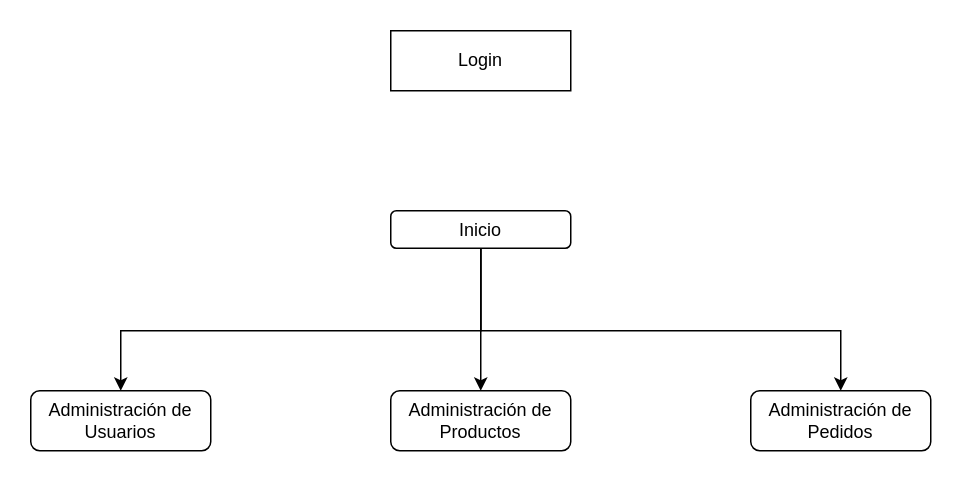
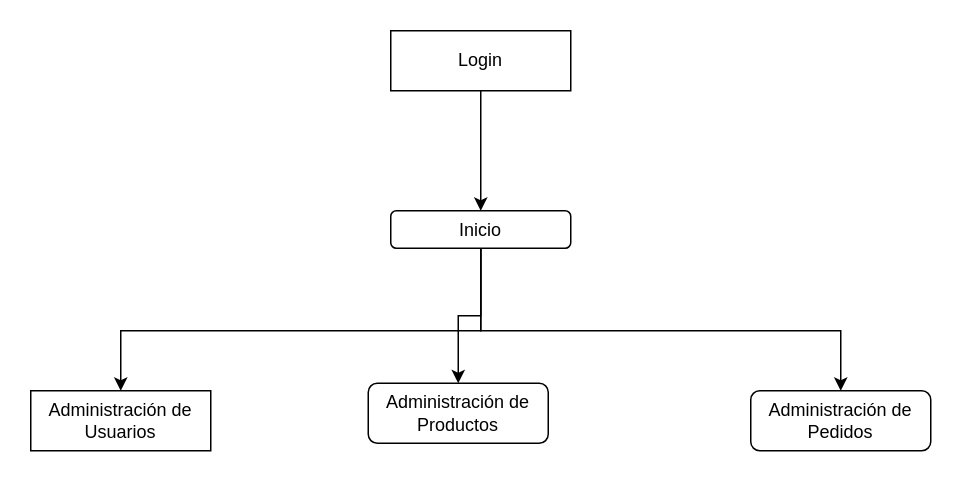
edge "Login" -> "Inicio": added
node "Administración de Usuarios": shape rounded rectangle -> rectangle
node "Administración de Productos": moved (481, 421) -> (458, 413)
